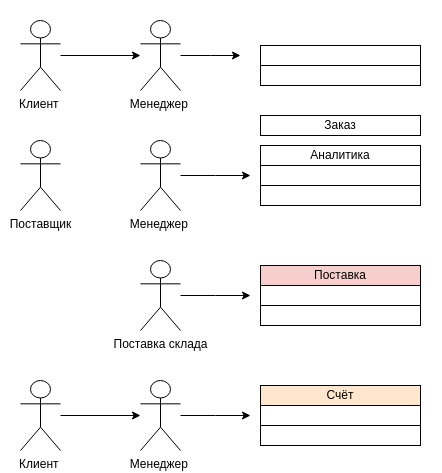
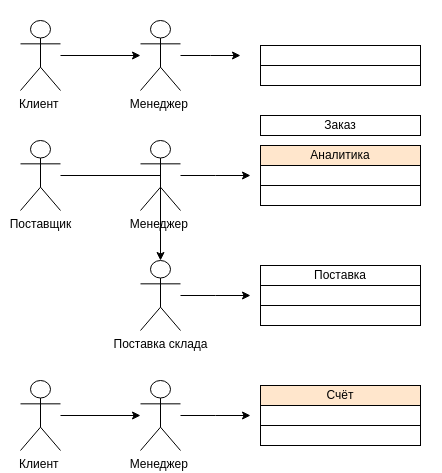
node "Аналитика": fillcolor #ffffff -> #ffe6cc
edge "Поставщик" -> "Поставка склада": added
node "Поставка": fillcolor #f8cecc -> #ffffff
